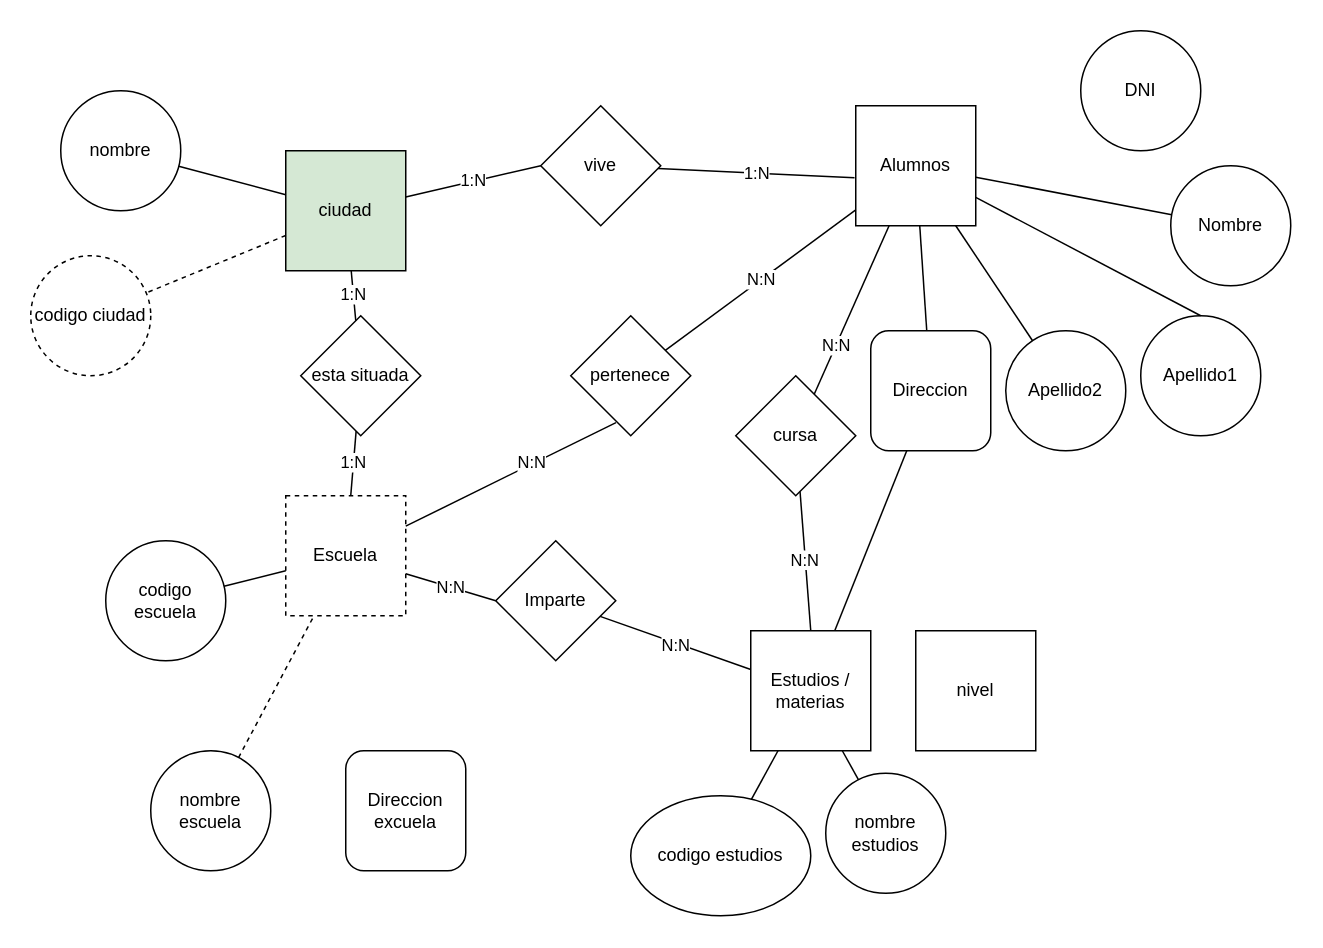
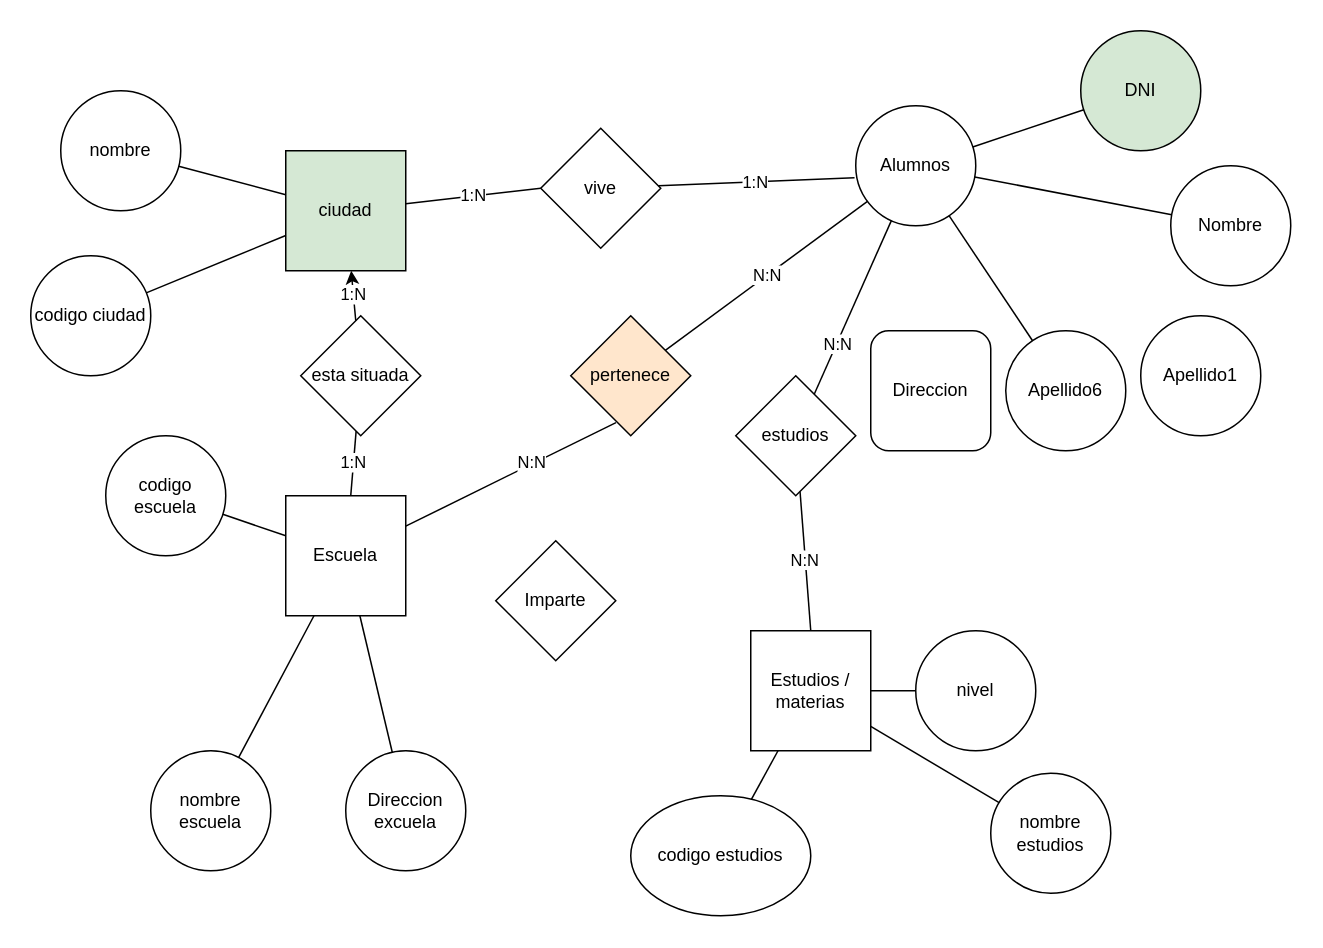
node "DNI": fillcolor #ffffff -> #d5e8d4
edge "DNI" -- "Alumnos": added
node "vive": moved (601, 166) -> (601, 188)
node "Alumnos": shape rectangle -> ellipse
edge "Alumnos" -- "Apellido1": removed
edge "ciudad" -- "codigo ciudad": style dashed -> solid
edge "ciudad" -- "esta situada": arrowhead none -> classic
edge "Alumnos" -- "Direccion": removed
node "codigo ciudad": style dashed -> solid
node "pertenece": fillcolor #ffffff -> #ffe6cc
node "Apellido2": label "Apellido2" -> "Apellido6"
node "cursa": label "cursa" -> "estudios"
edge "Direccion" -- "Estudios / materias": now "nivel" -- "Estudios / materias"
node "Escuela": style dashed -> solid
edge "Escuela" -- "Imparte": removed, label "N:N"
node "codigo escuela": moved (166, 601) -> (166, 496)
edge "Imparte" -- "Estudios / materias": removed, label "N:N"
edge "Escuela" -- "Direccion excuela": added
edge "Escuela" -- "nombre escuela": style dashed -> solid
node "nivel": shape rectangle -> ellipse
node "Direccion excuela": shape rounded rectangle -> ellipse
node "nombre estudios": moved (886, 833) -> (1051, 833)
